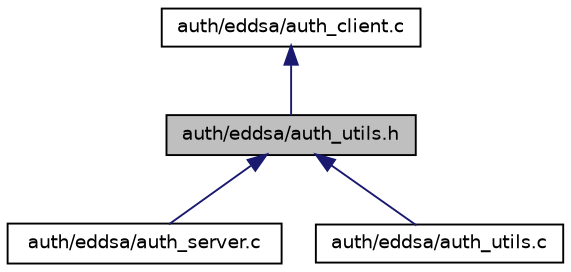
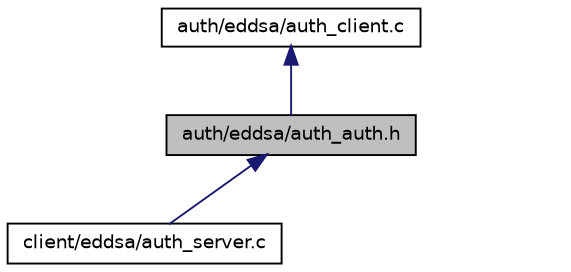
node "auth/eddsa/auth_utils.h": label "auth/eddsa/auth_utils.h" -> "auth/eddsa/auth_auth.h"
node "auth/eddsa/auth_server.c": label "auth/eddsa/auth_server.c" -> "client/eddsa/auth_server.c"
node "auth/eddsa/auth_utils.c": removed
